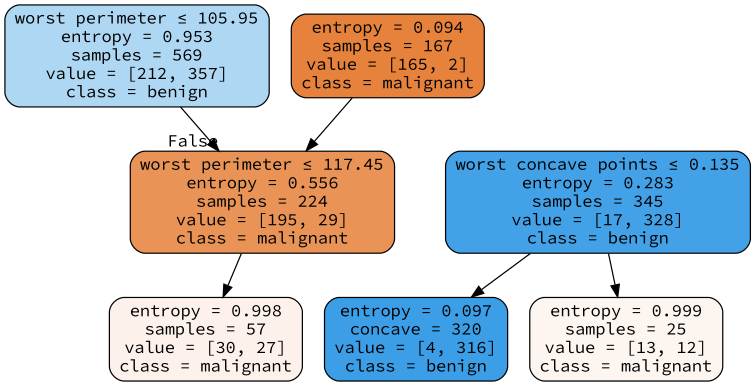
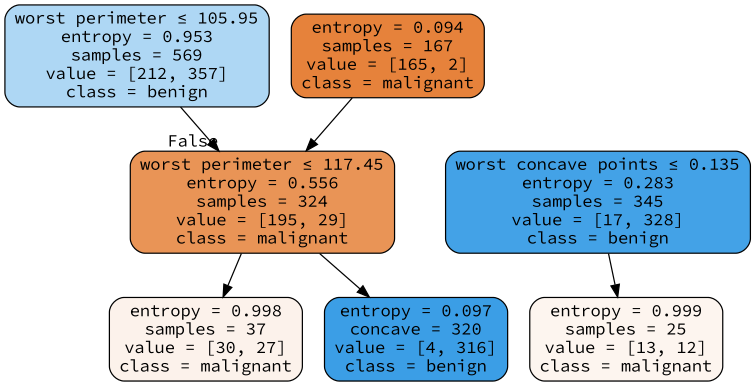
node "worst perimeter ≤ 117.45": text "samples = 224" -> "samples = 324"
edge "worst concave points ≤ 0.135" -> "entropy = 0.097": now "worst perimeter ≤ 117.45" -> "entropy = 0.097"
node "entropy = 0.998": text "samples = 57" -> "samples = 37"
